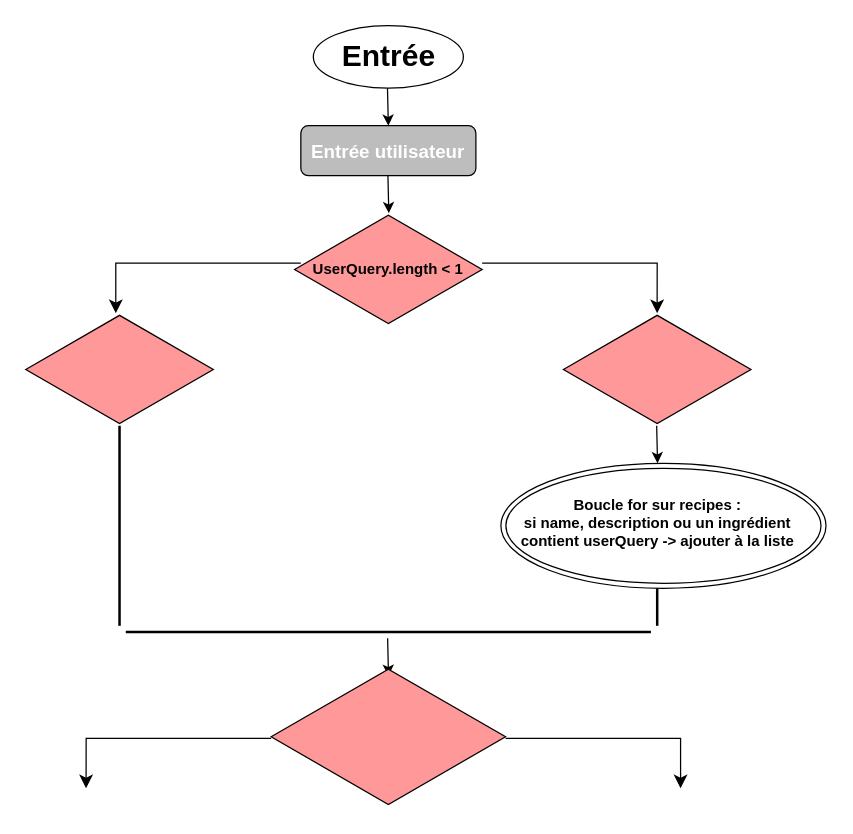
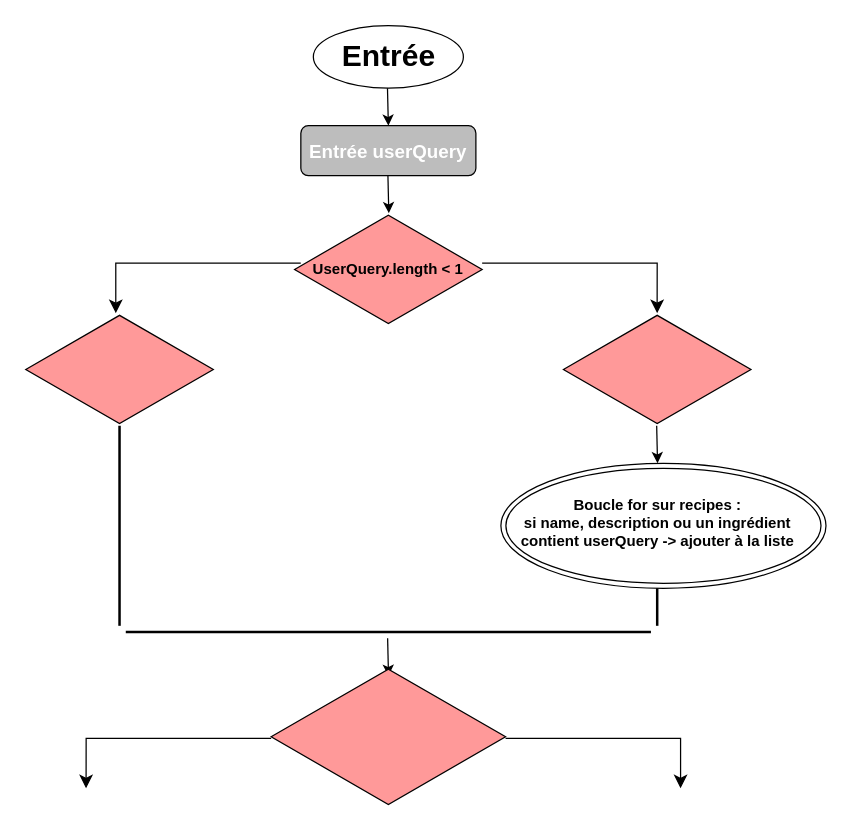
node "Entrée utilisateur": label "Entrée utilisateur" -> "Entrée userQuery"
